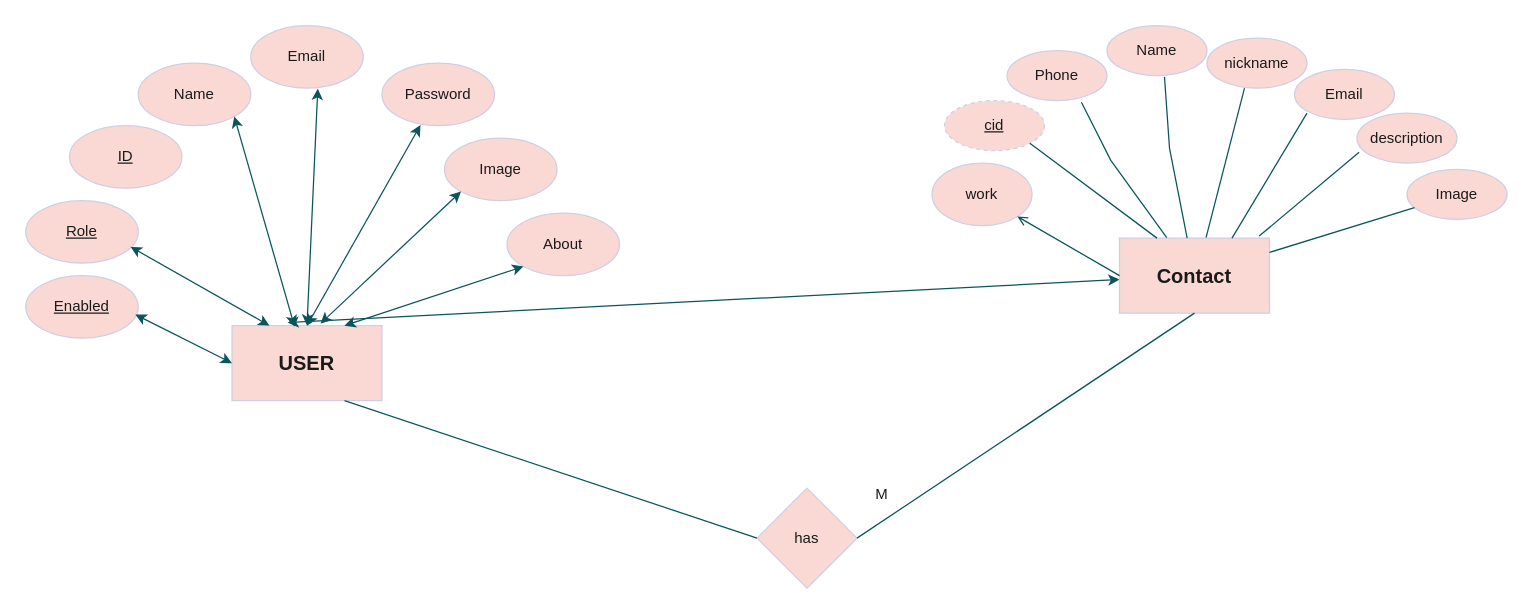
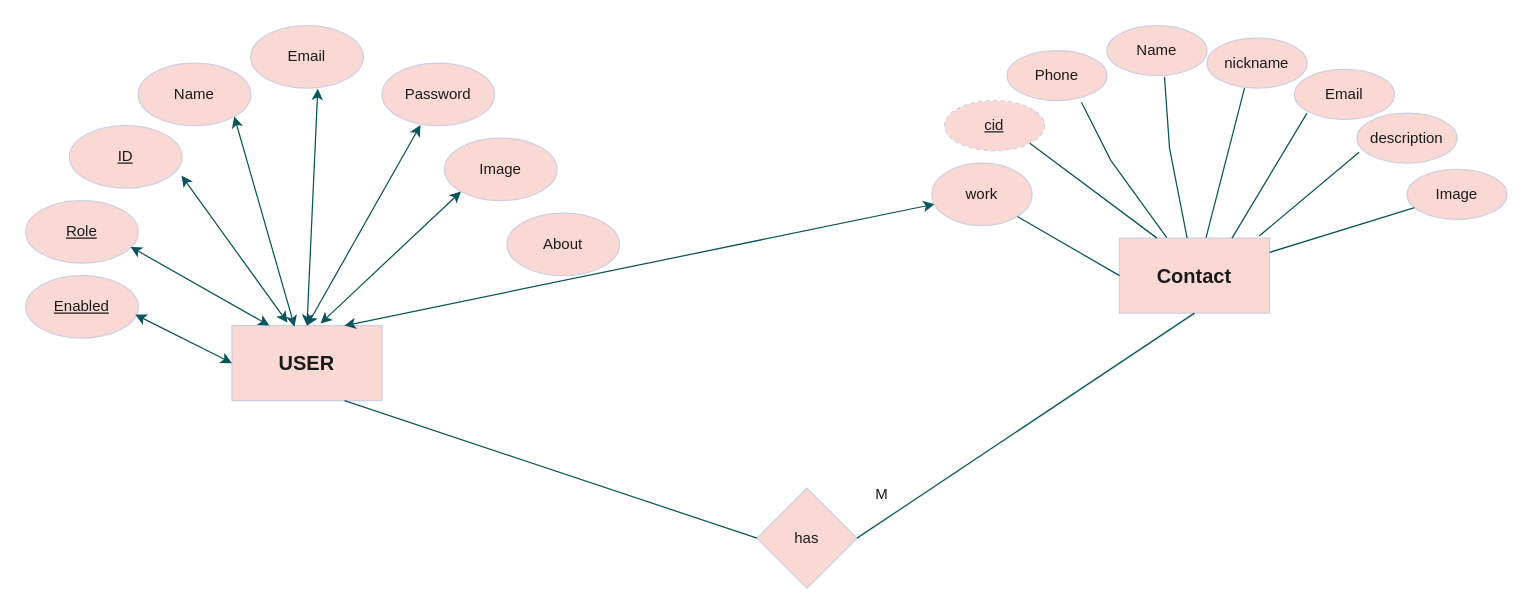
edge "Contact" -> "work": arrowhead open -> none
edge "About" -- "USER": now "work" -- "USER"
edge "Contact" -- "USER": now "ID" -- "USER"
